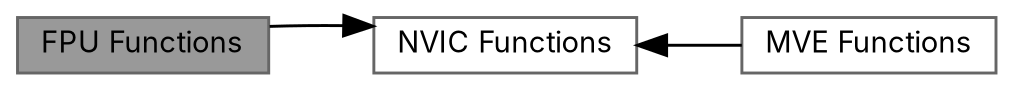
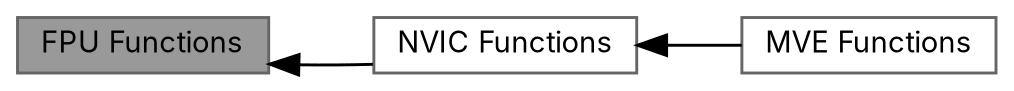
edge "FPU Functions" -> "NVIC Functions": reversed
